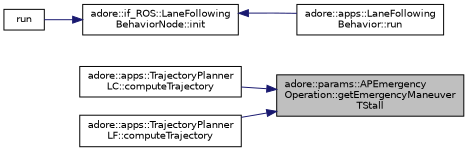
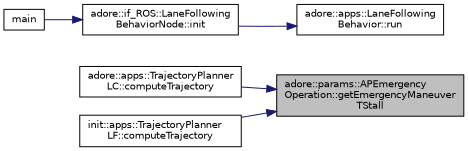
edge "adore::apps::LaneFollowing Behavior::run" -> "adore::if_ROS::LaneFollowing BehaviorNode::init": reversed
node "run": label "run" -> "main"
node "adore::apps::TrajectoryPlanner LF::computeTrajectory": label "adore::apps::TrajectoryPlanner LF::computeTrajectory" -> "init::apps::TrajectoryPlanner LF::computeTrajectory"
